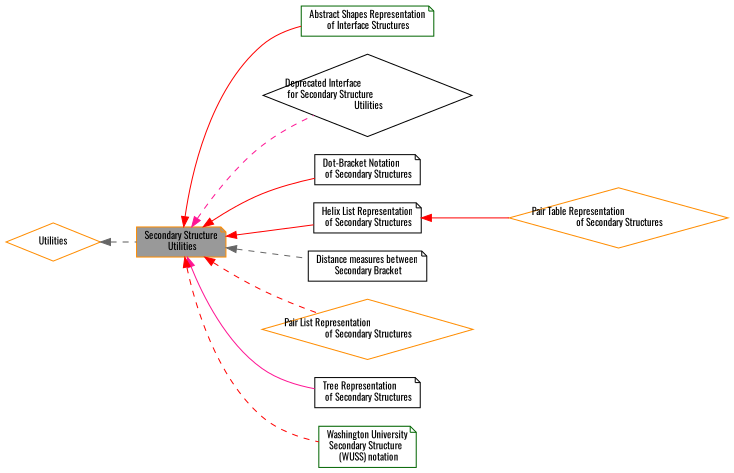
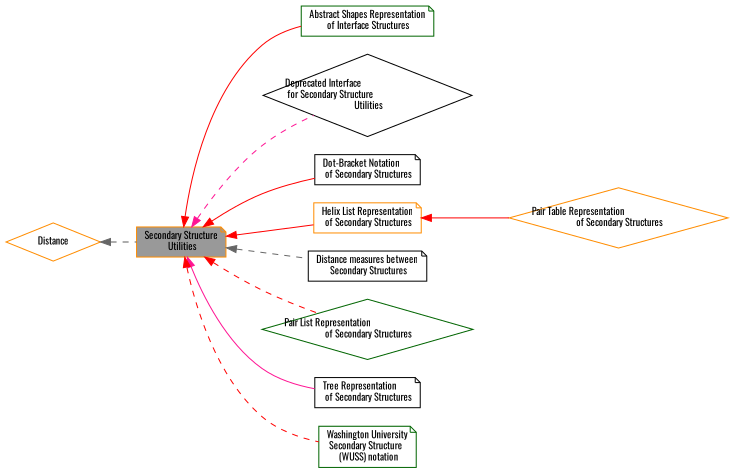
node "Helix List Representation of Secondary Structures": color black -> darkorange
node "Utilities": label "Utilities" -> "Distance"
node "Distance measures between Secondary Bracket": label "Distance measures between Secondary Bracket" -> "Distance measures between Secondary Structures"
node "Pair List Representation of Secondary Structures": color darkorange -> darkgreen
